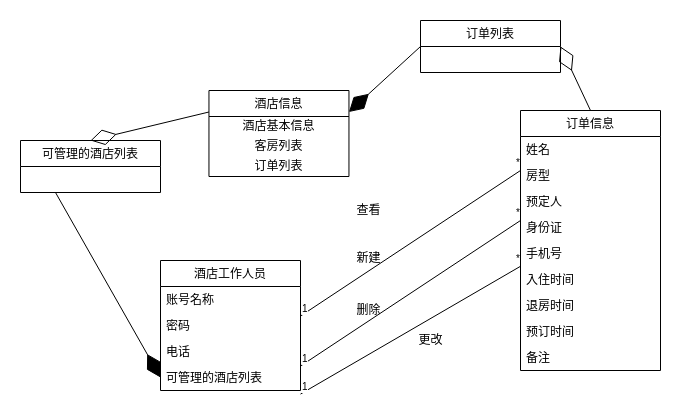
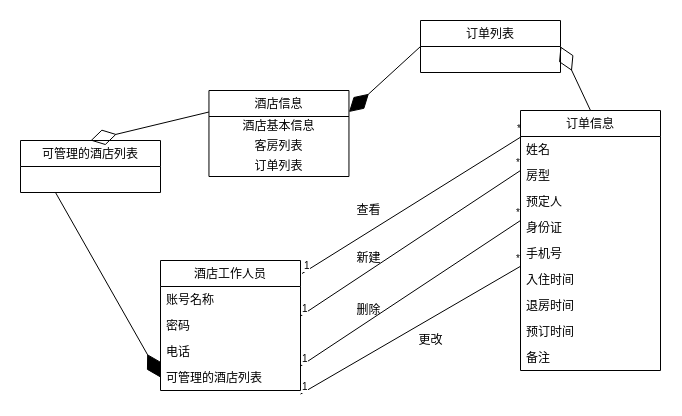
edge "订单信息" -- "酒店工作人员": added, labels "*", "1"
